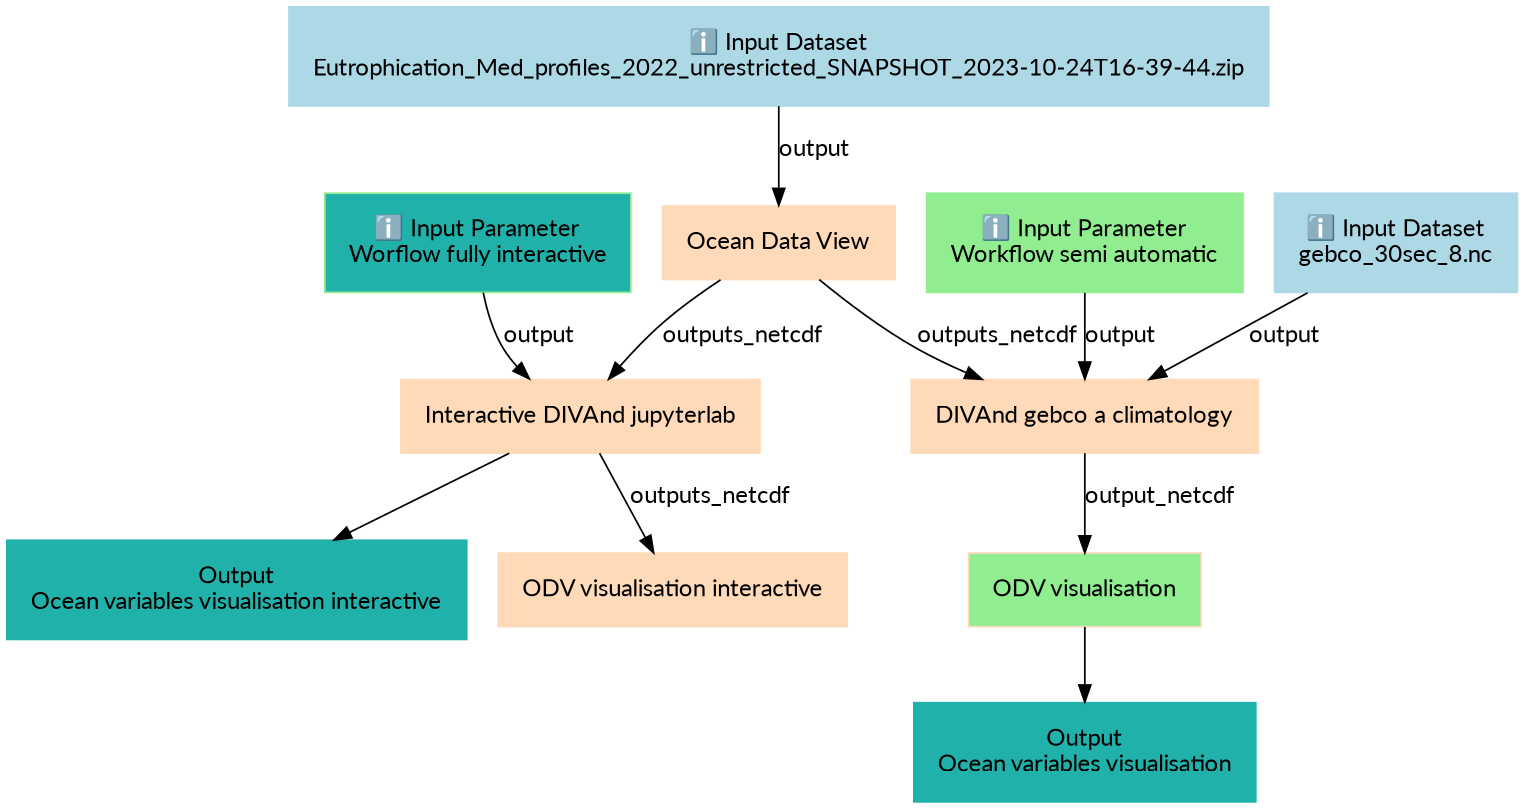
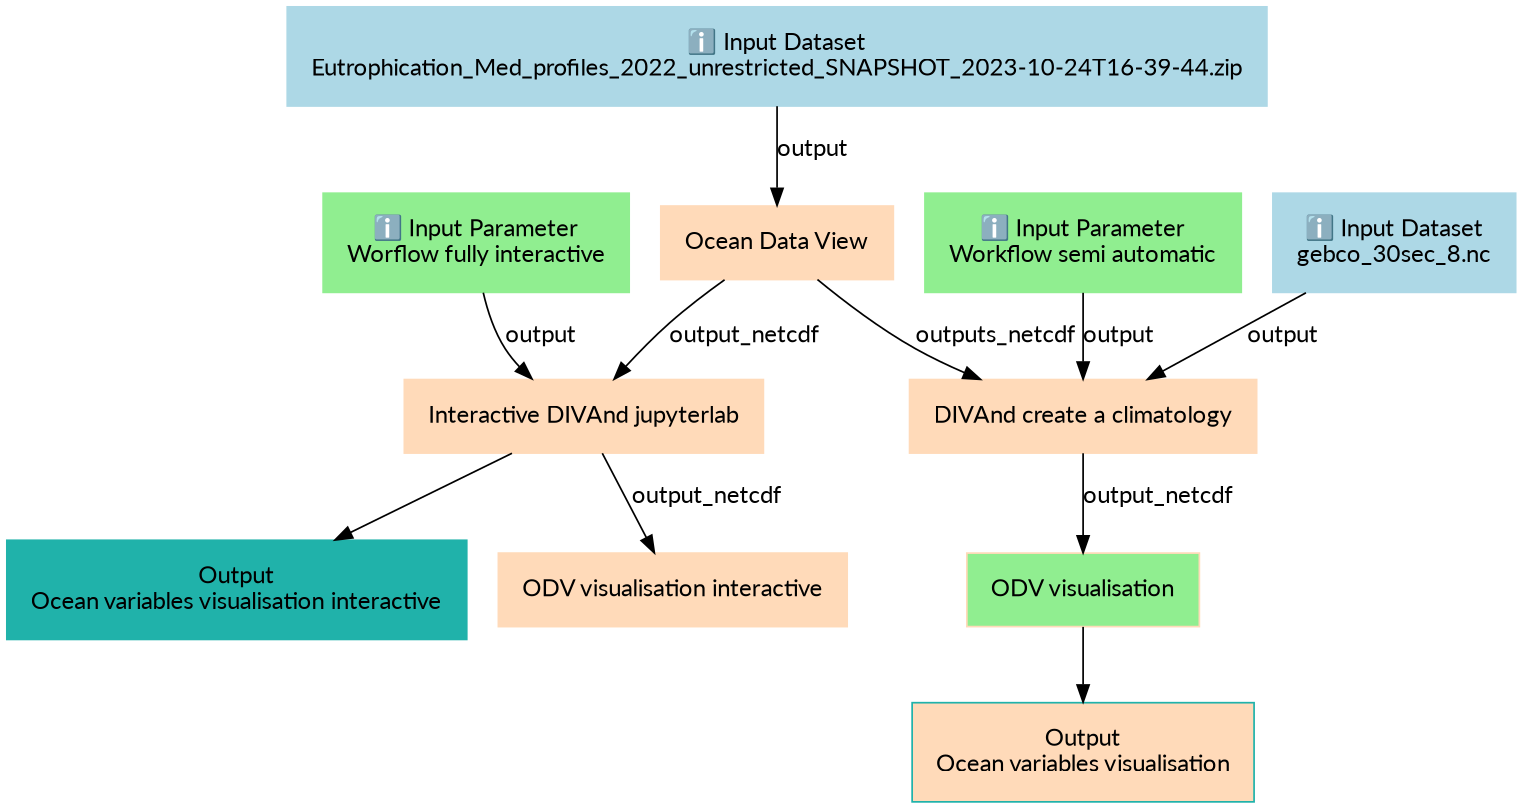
node "ℹ️ Input Parameter Worflow fully interactive": fillcolor lightseagreen -> lightgreen
edge "Ocean Data View" -> "Interactive DIVAnd jupyterlab": label "outputs_netcdf" -> "output_netcdf"
node "DIVAnd gebco a climatology": label "DIVAnd gebco a climatology" -> "DIVAnd create a climatology"
edge "Interactive DIVAnd jupyterlab" -> "ODV visualisation interactive": label "outputs_netcdf" -> "output_netcdf"
node "Output Ocean variables visualisation": fillcolor lightseagreen -> peachpuff
